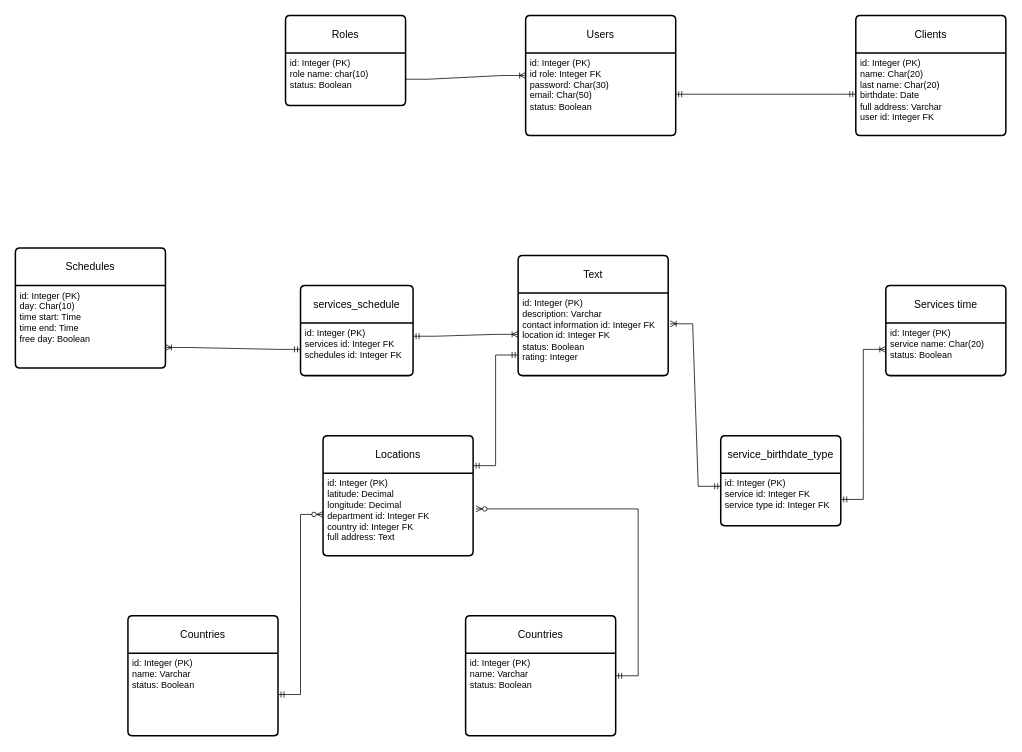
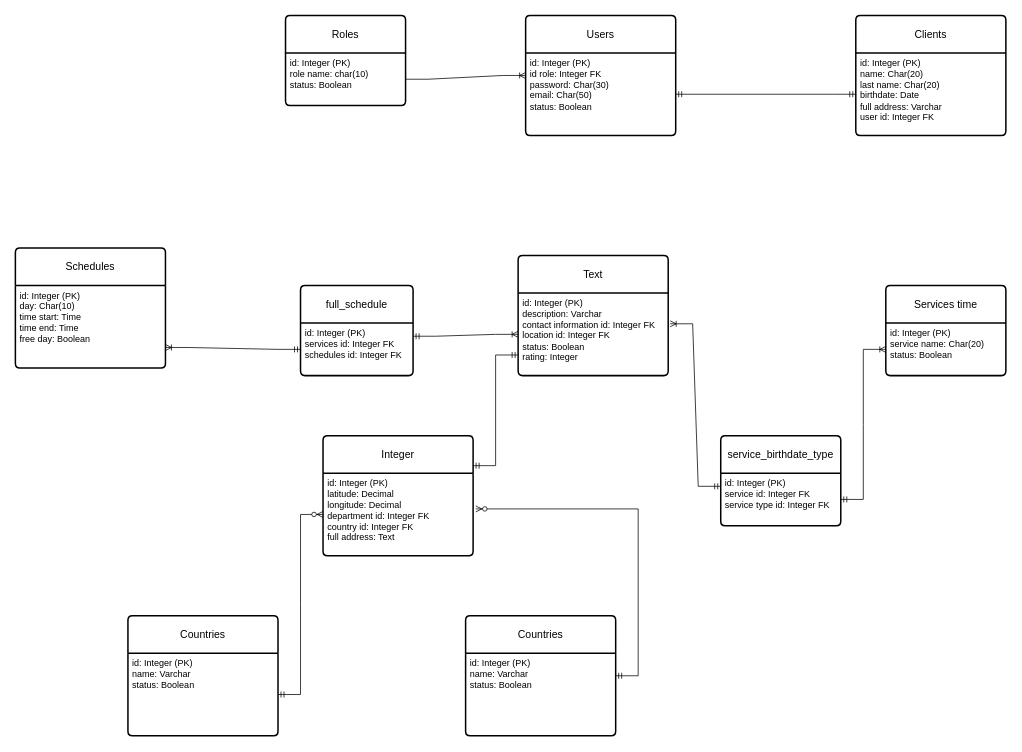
node "services_schedule": label "services_schedule" -> "full_schedule"
node "Locations": label "Locations" -> "Integer"
